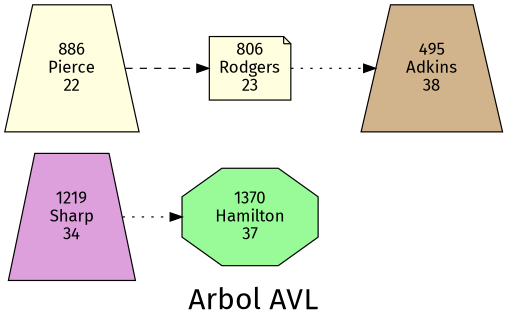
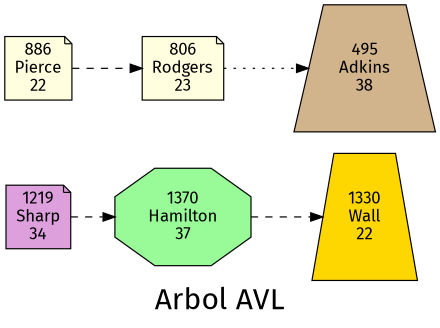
node "886 Pierce 22": shape trapezium -> note
node "1219 Sharp 34": shape trapezium -> note
edge "1219 Sharp 34" -> "1370 Hamilton 37": style dotted -> dashed
node "1330 Wall 22": added
